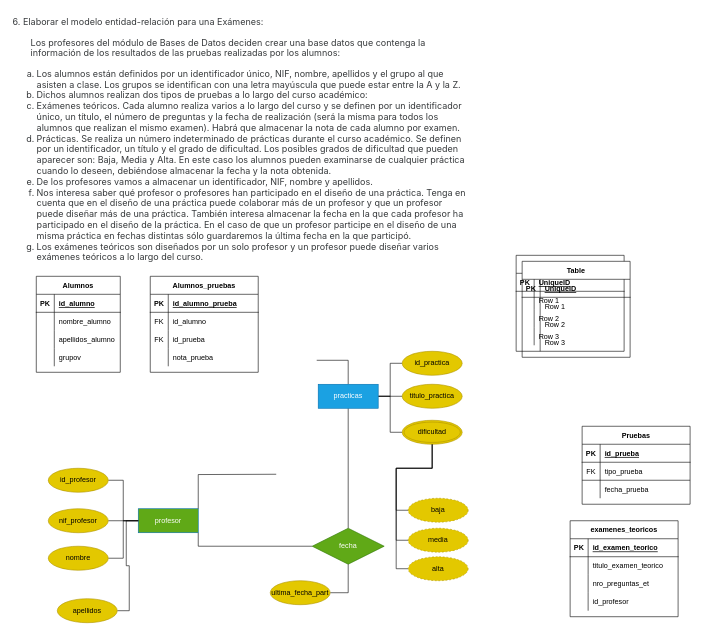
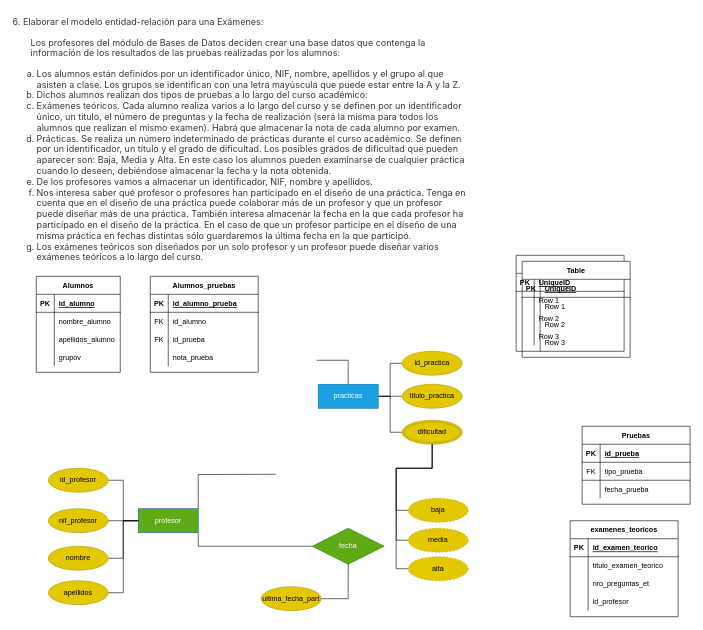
edge "practicas" -- "fecha": removed
node "ultima_fecha_part": moved (300, 593) -> (291, 599)
node "apellidos": moved (87, 611) -> (78, 593)
